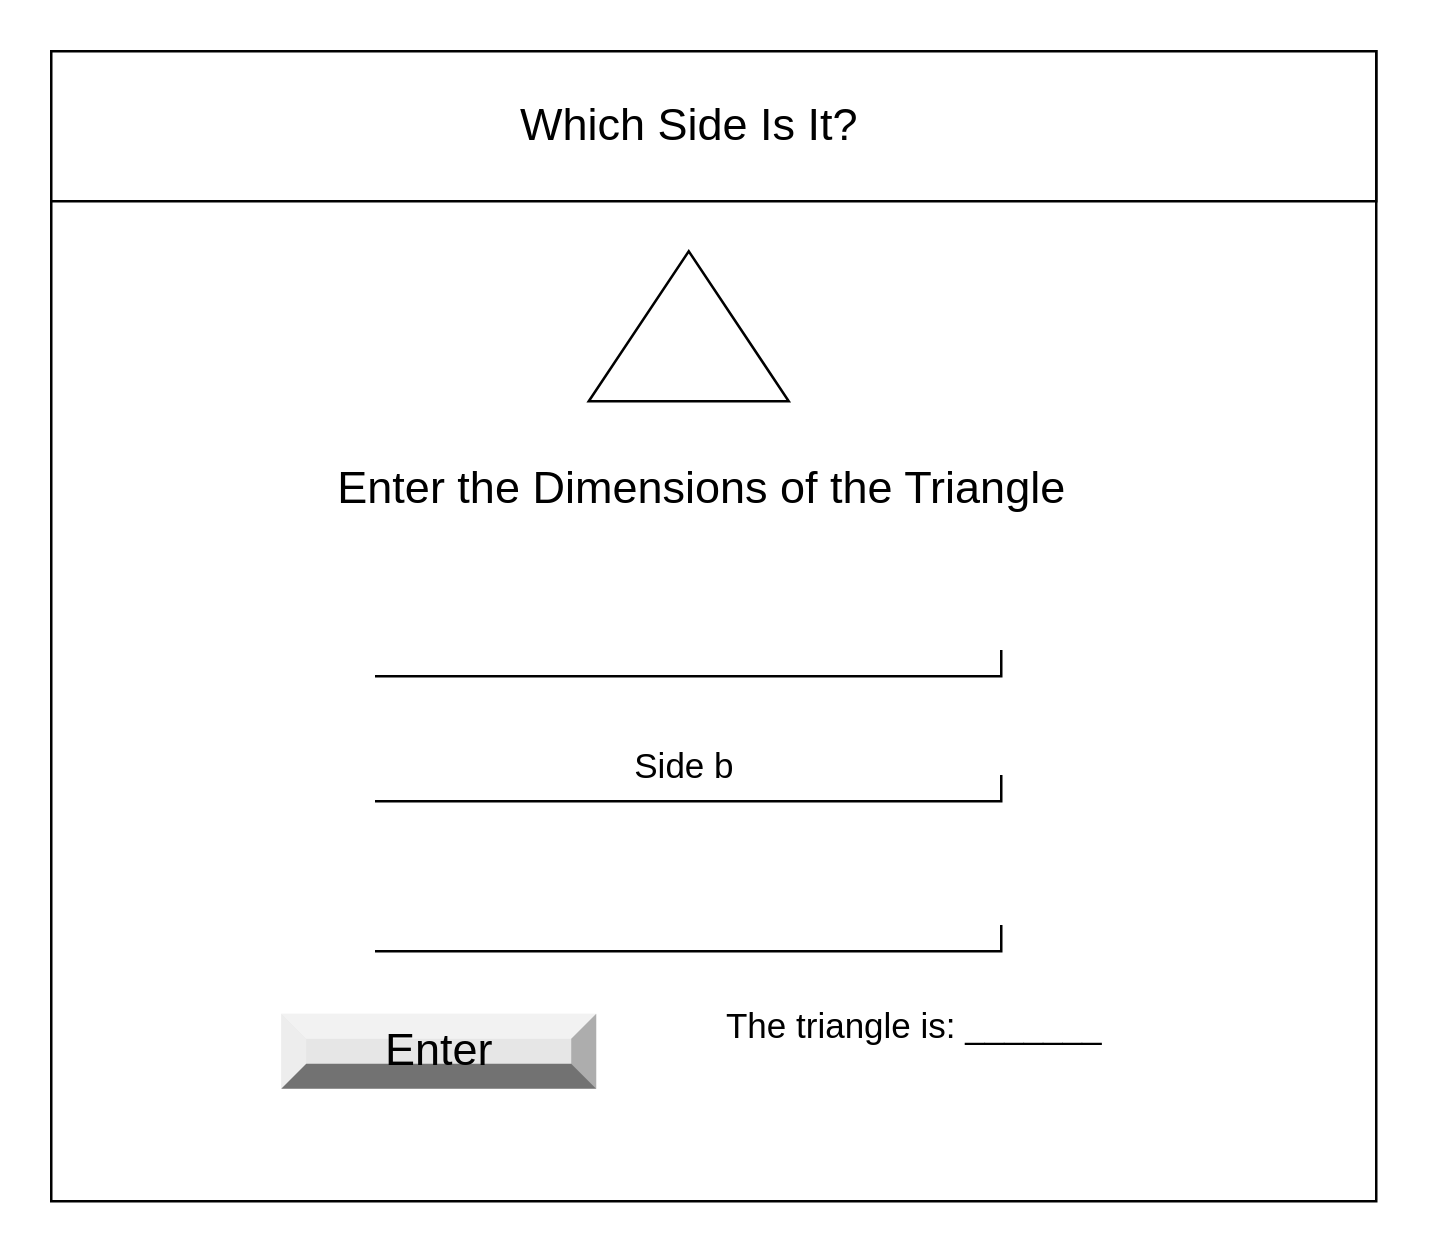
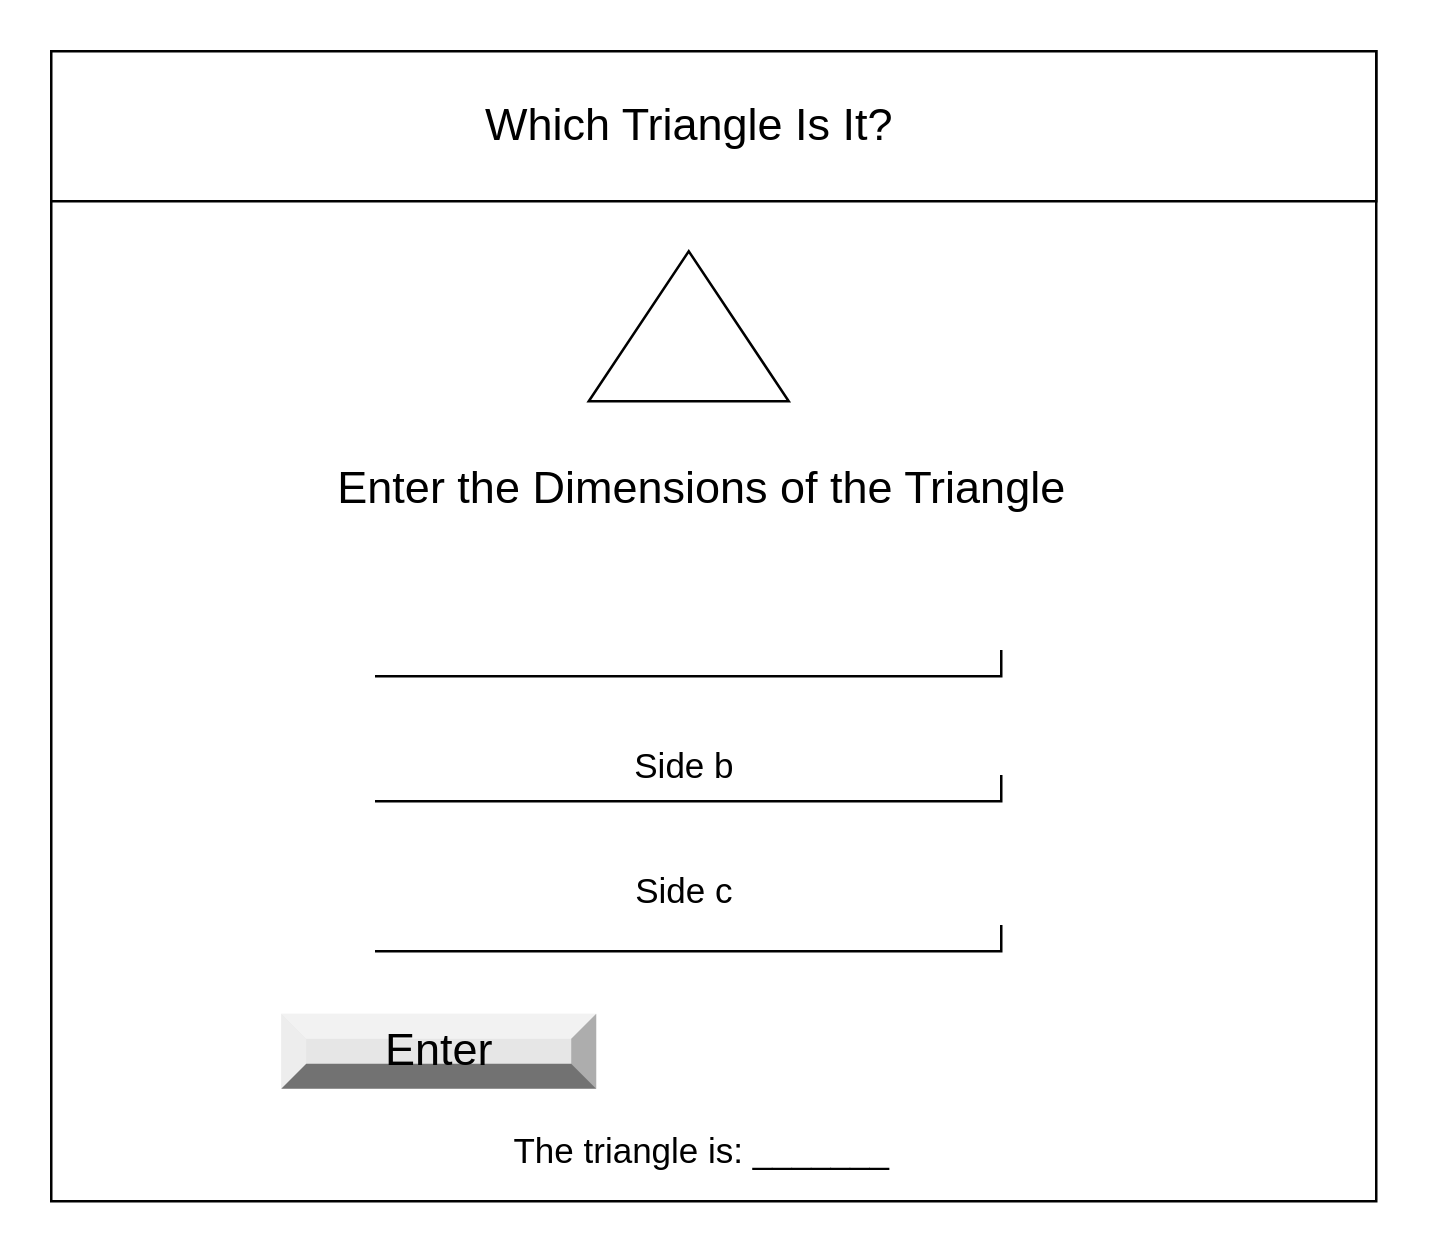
node "Which Side Is It?": label "Which Side Is It?" -> "Which Triangle Is It?"
node "Side c": added
node "The triangle is: _______": moved (914, 1026) -> (701, 1151)
